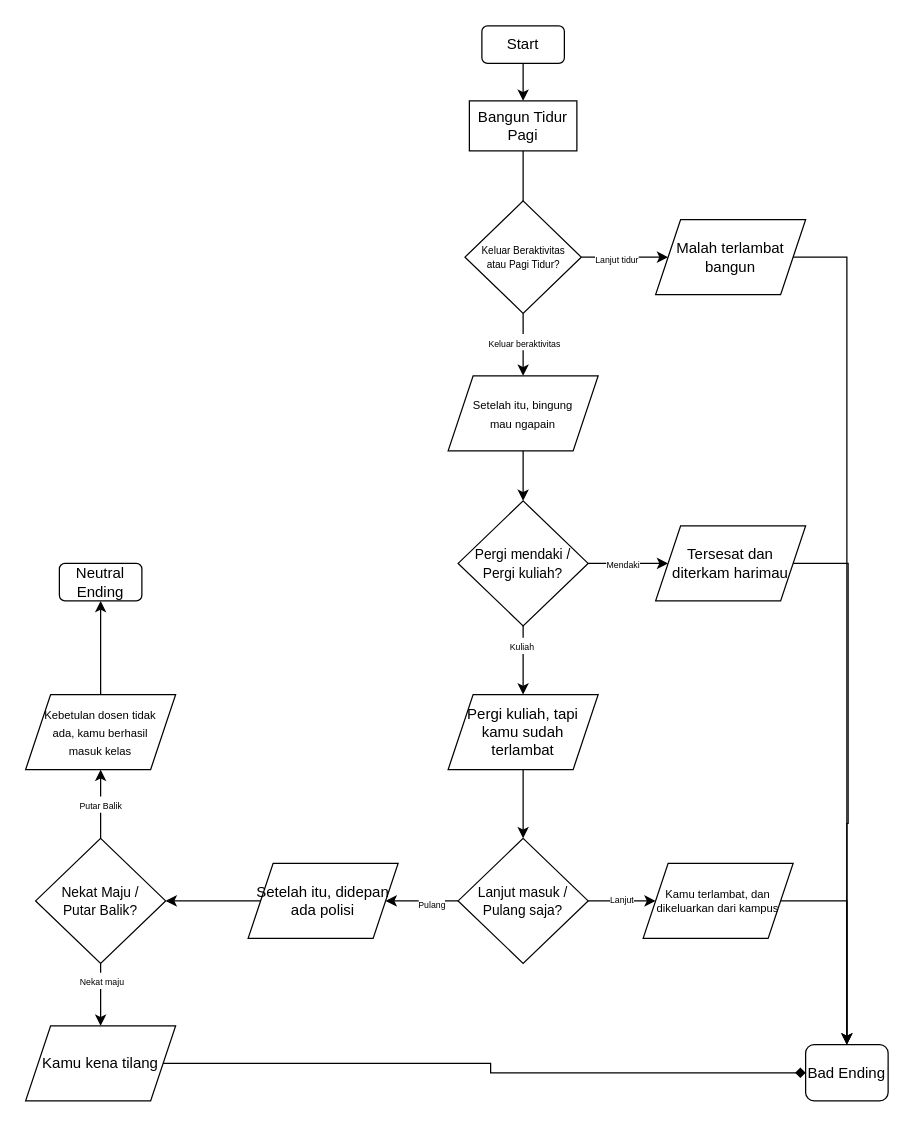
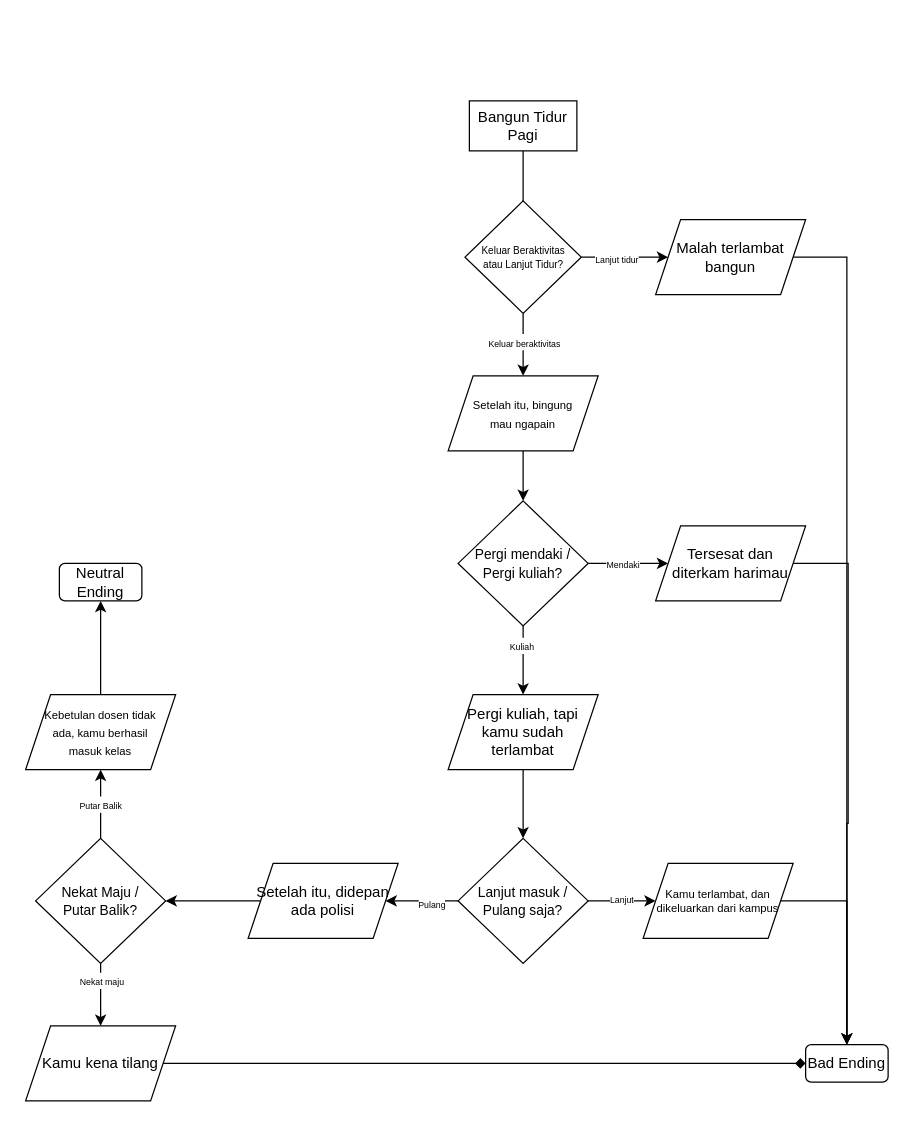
node "Start": removed
edge "Start" -> "Bangun Tidur Pagi": removed
node "Keluar Beraktivitas atau Pagi Tidur?": label "Keluar Beraktivitas atau Pagi Tidur?" -> "Keluar Beraktivitas atau Lanjut Tidur?"
node "Bad Ending": size 83x56 -> 83x38
